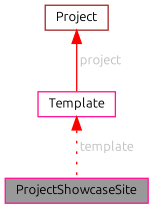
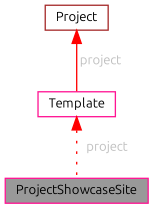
edge "ProjectShowcaseSite" -> "Template": label " template" -> " project"
